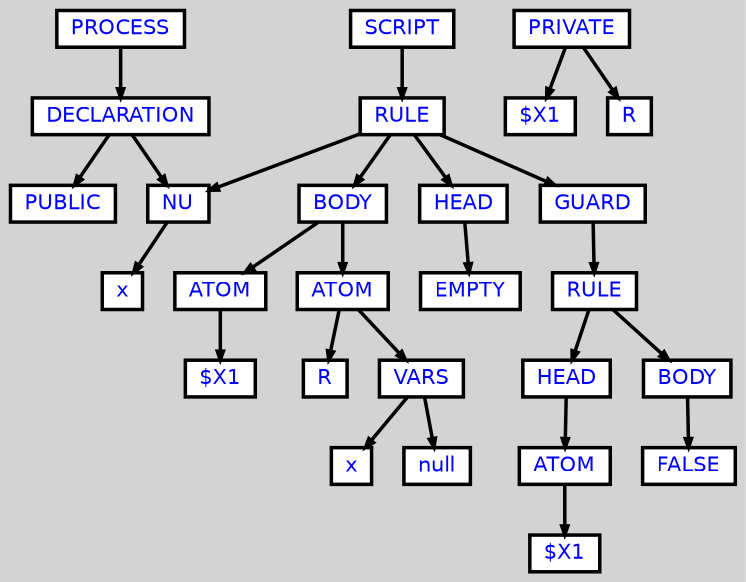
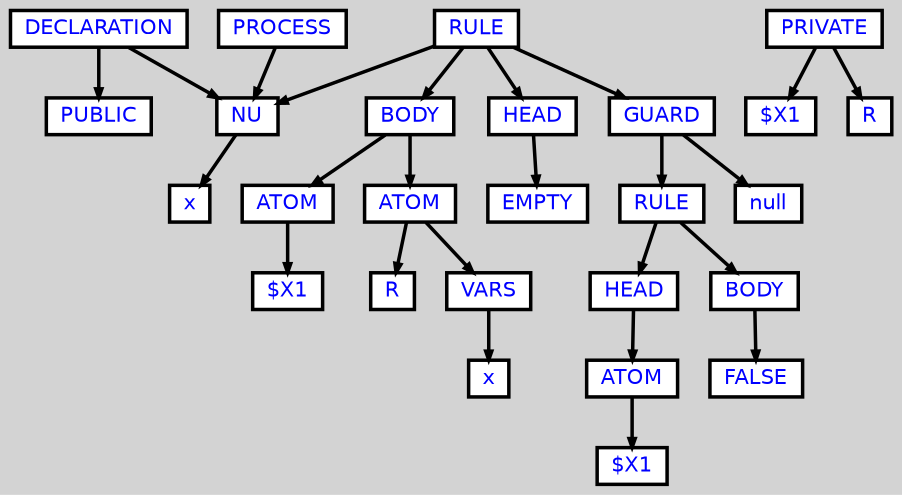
node "SCRIPT": removed
edge "PROCESS" -> "DECLARATION": now "PROCESS" -> "NU"
edge "VARS" -> "null": now "GUARD" -> "null"
